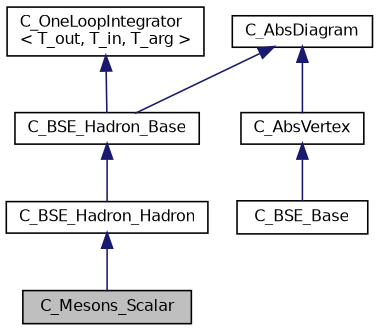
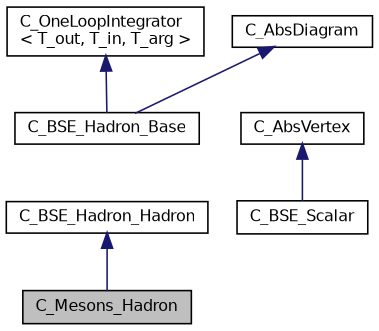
edge "C_AbsVertex" -> "C_AbsDiagram": removed
edge "C_BSE_Hadron_Hadron" -> "C_BSE_Hadron_Base": removed
node "C_BSE_Base": label "C_BSE_Base" -> "C_BSE_Scalar"
node "C_Mesons_Scalar": label "C_Mesons_Scalar" -> "C_Mesons_Hadron"
